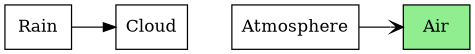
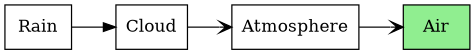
edge "Cloud" -> "Atmosphere": added
